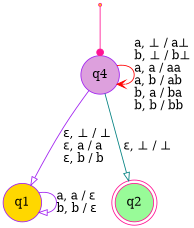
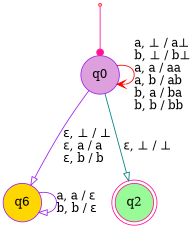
node "q4": label "q4" -> "q0"
node "q1": label "q1" -> "q6"
